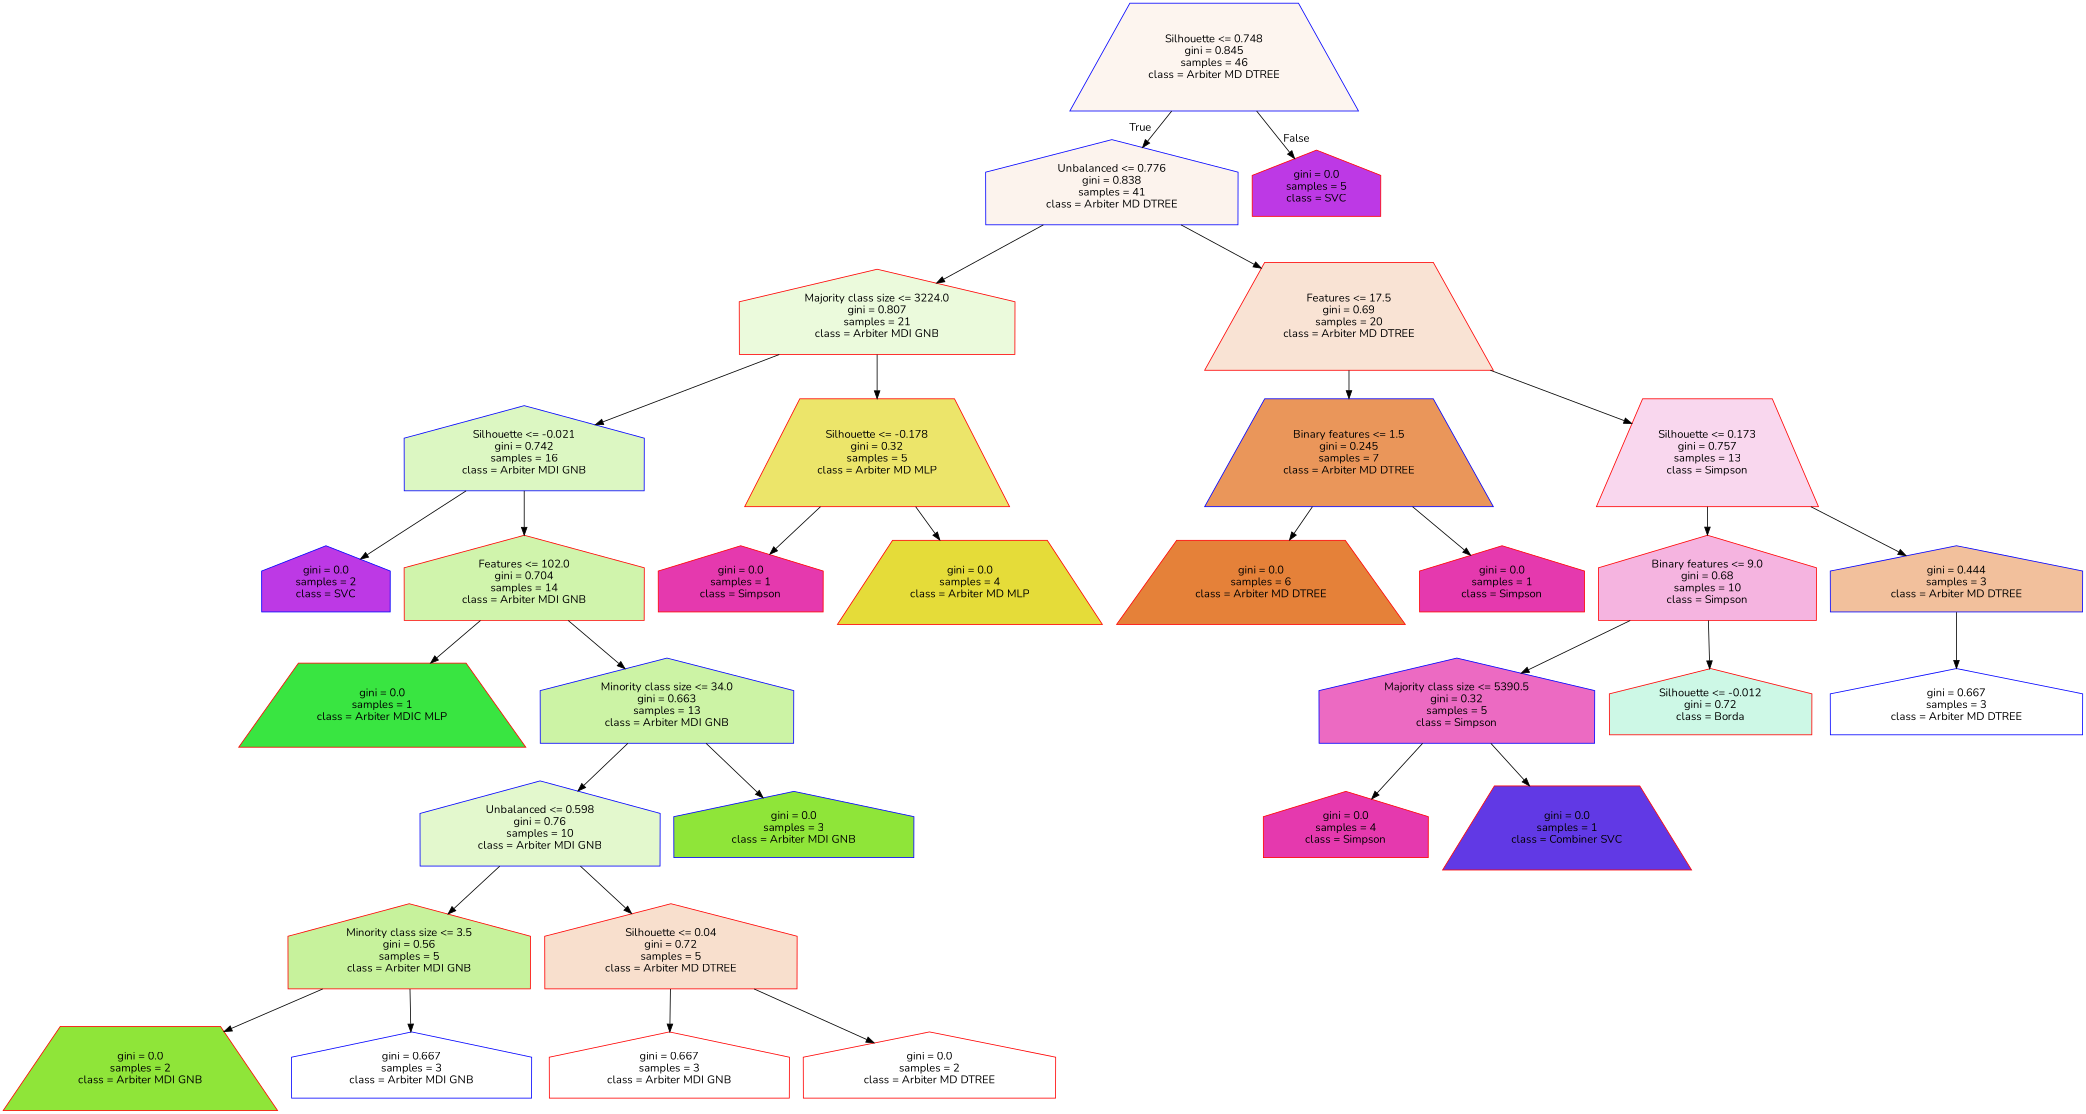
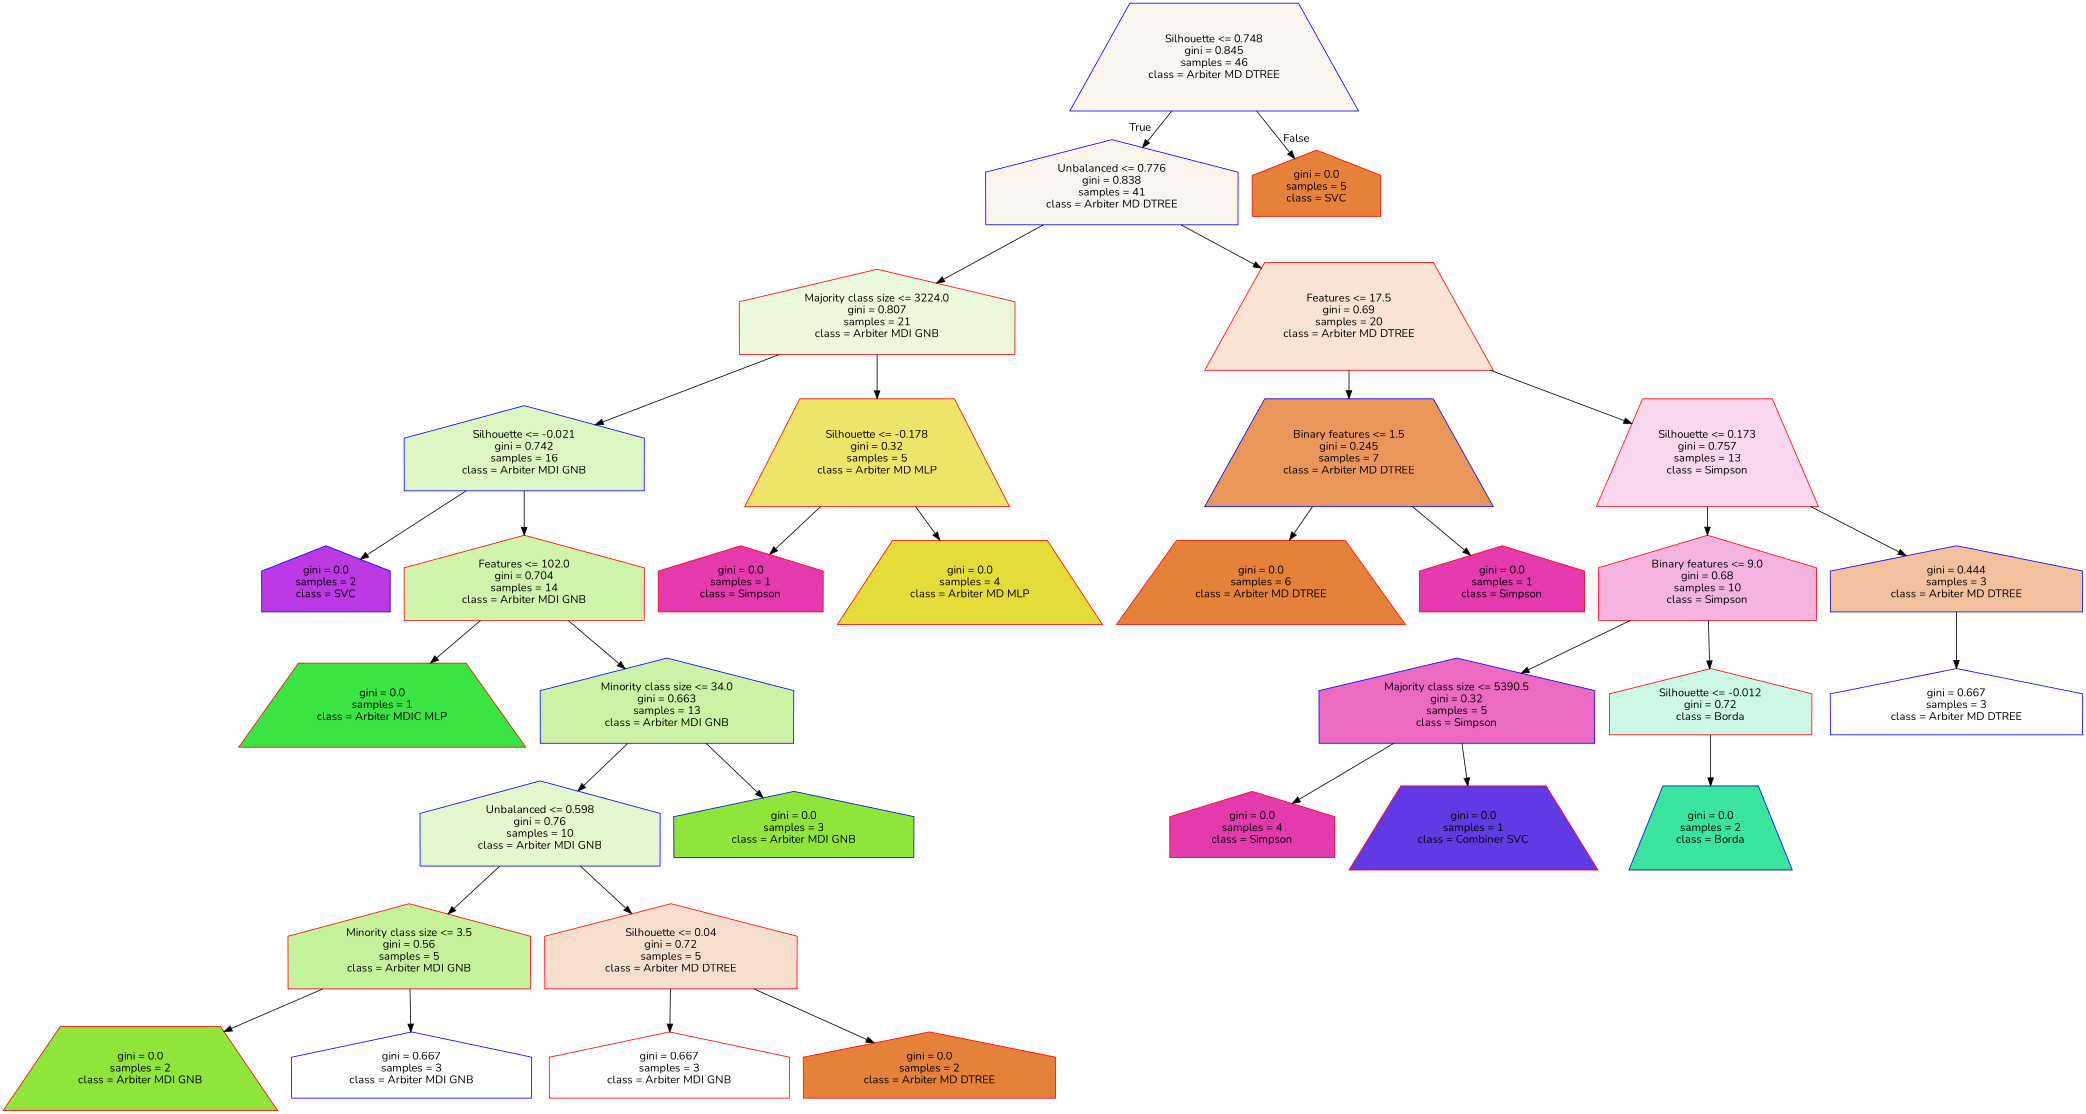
node "gini = 0.0 samples = 5 class = SVC": fillcolor #bd39e5ff -> #e58139ff
node "gini = 0.0 samples = 2 class = Borda": added
node "gini = 0.0 samples = 2 class = Arbiter MD DTREE": fillcolor #8fe53900 -> #e58139ff
